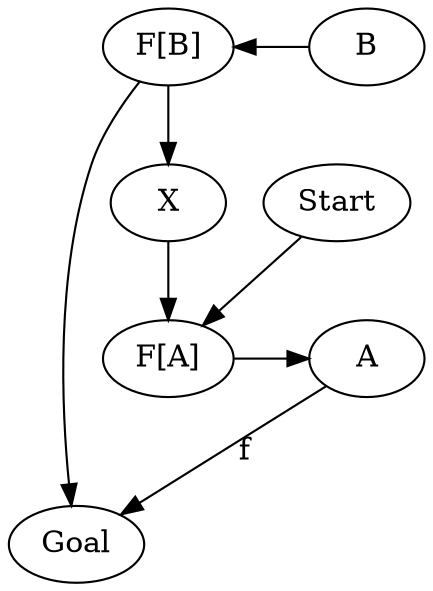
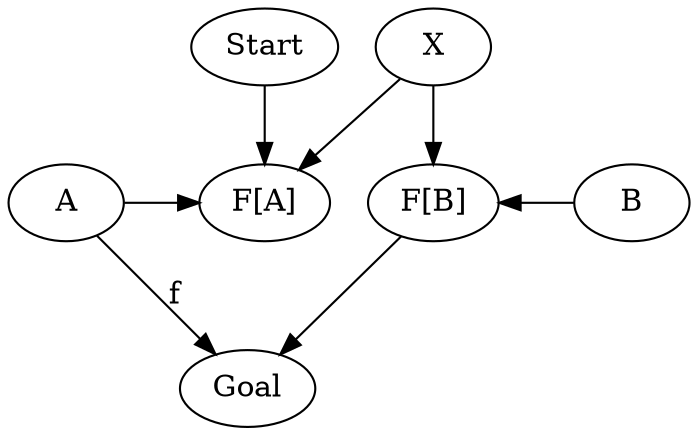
edge "F[B]" -> "X": reversed
edge "F[A]" -> "A": reversed
